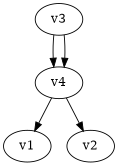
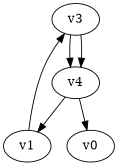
edge "v1" -> "v3": added
node "v2": label "v2" -> "v0"
